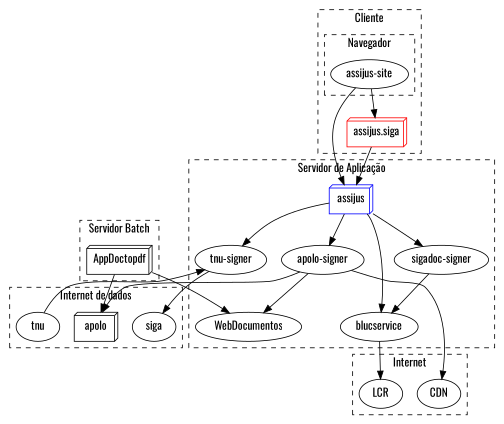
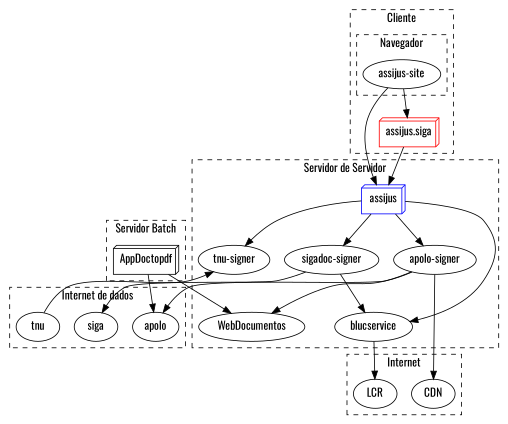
cluster "Servidor de Aplicação": label "Servidor de Aplicação" -> "Servidor de Servidor"
edge "tnu-signer" -> "siga": now "sigadoc-signer" -> "siga"
node "apolo": shape box3d -> ellipse
